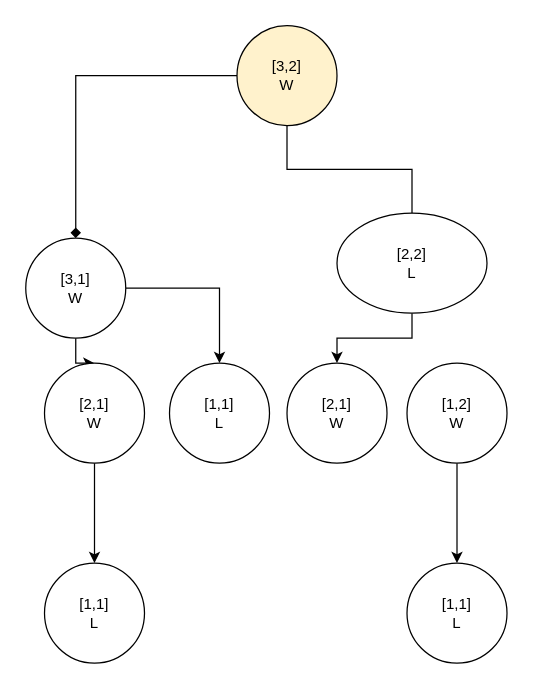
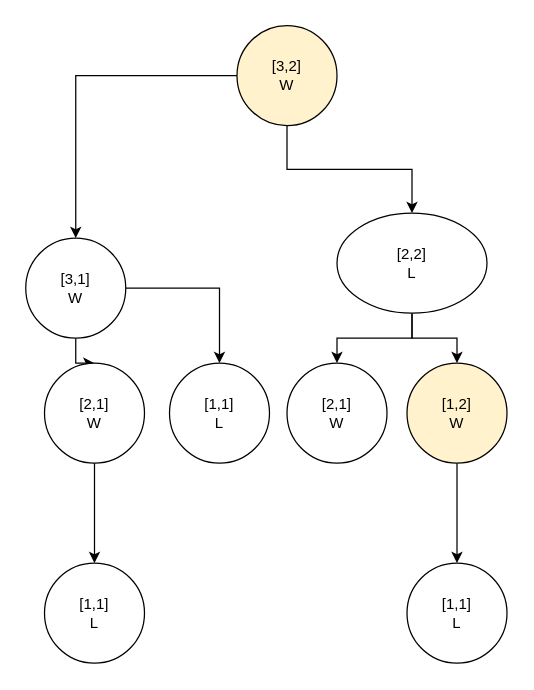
edge "[3,2] W" -- "[2,2] L": arrowhead none -> classic
edge "[3,2] W" -> "[3,1] W": arrowhead diamond -> classic
edge "[2,2] L" -> "[1,2] W": added
node "[1,2] W": fillcolor #ffffff -> #fff2cc
